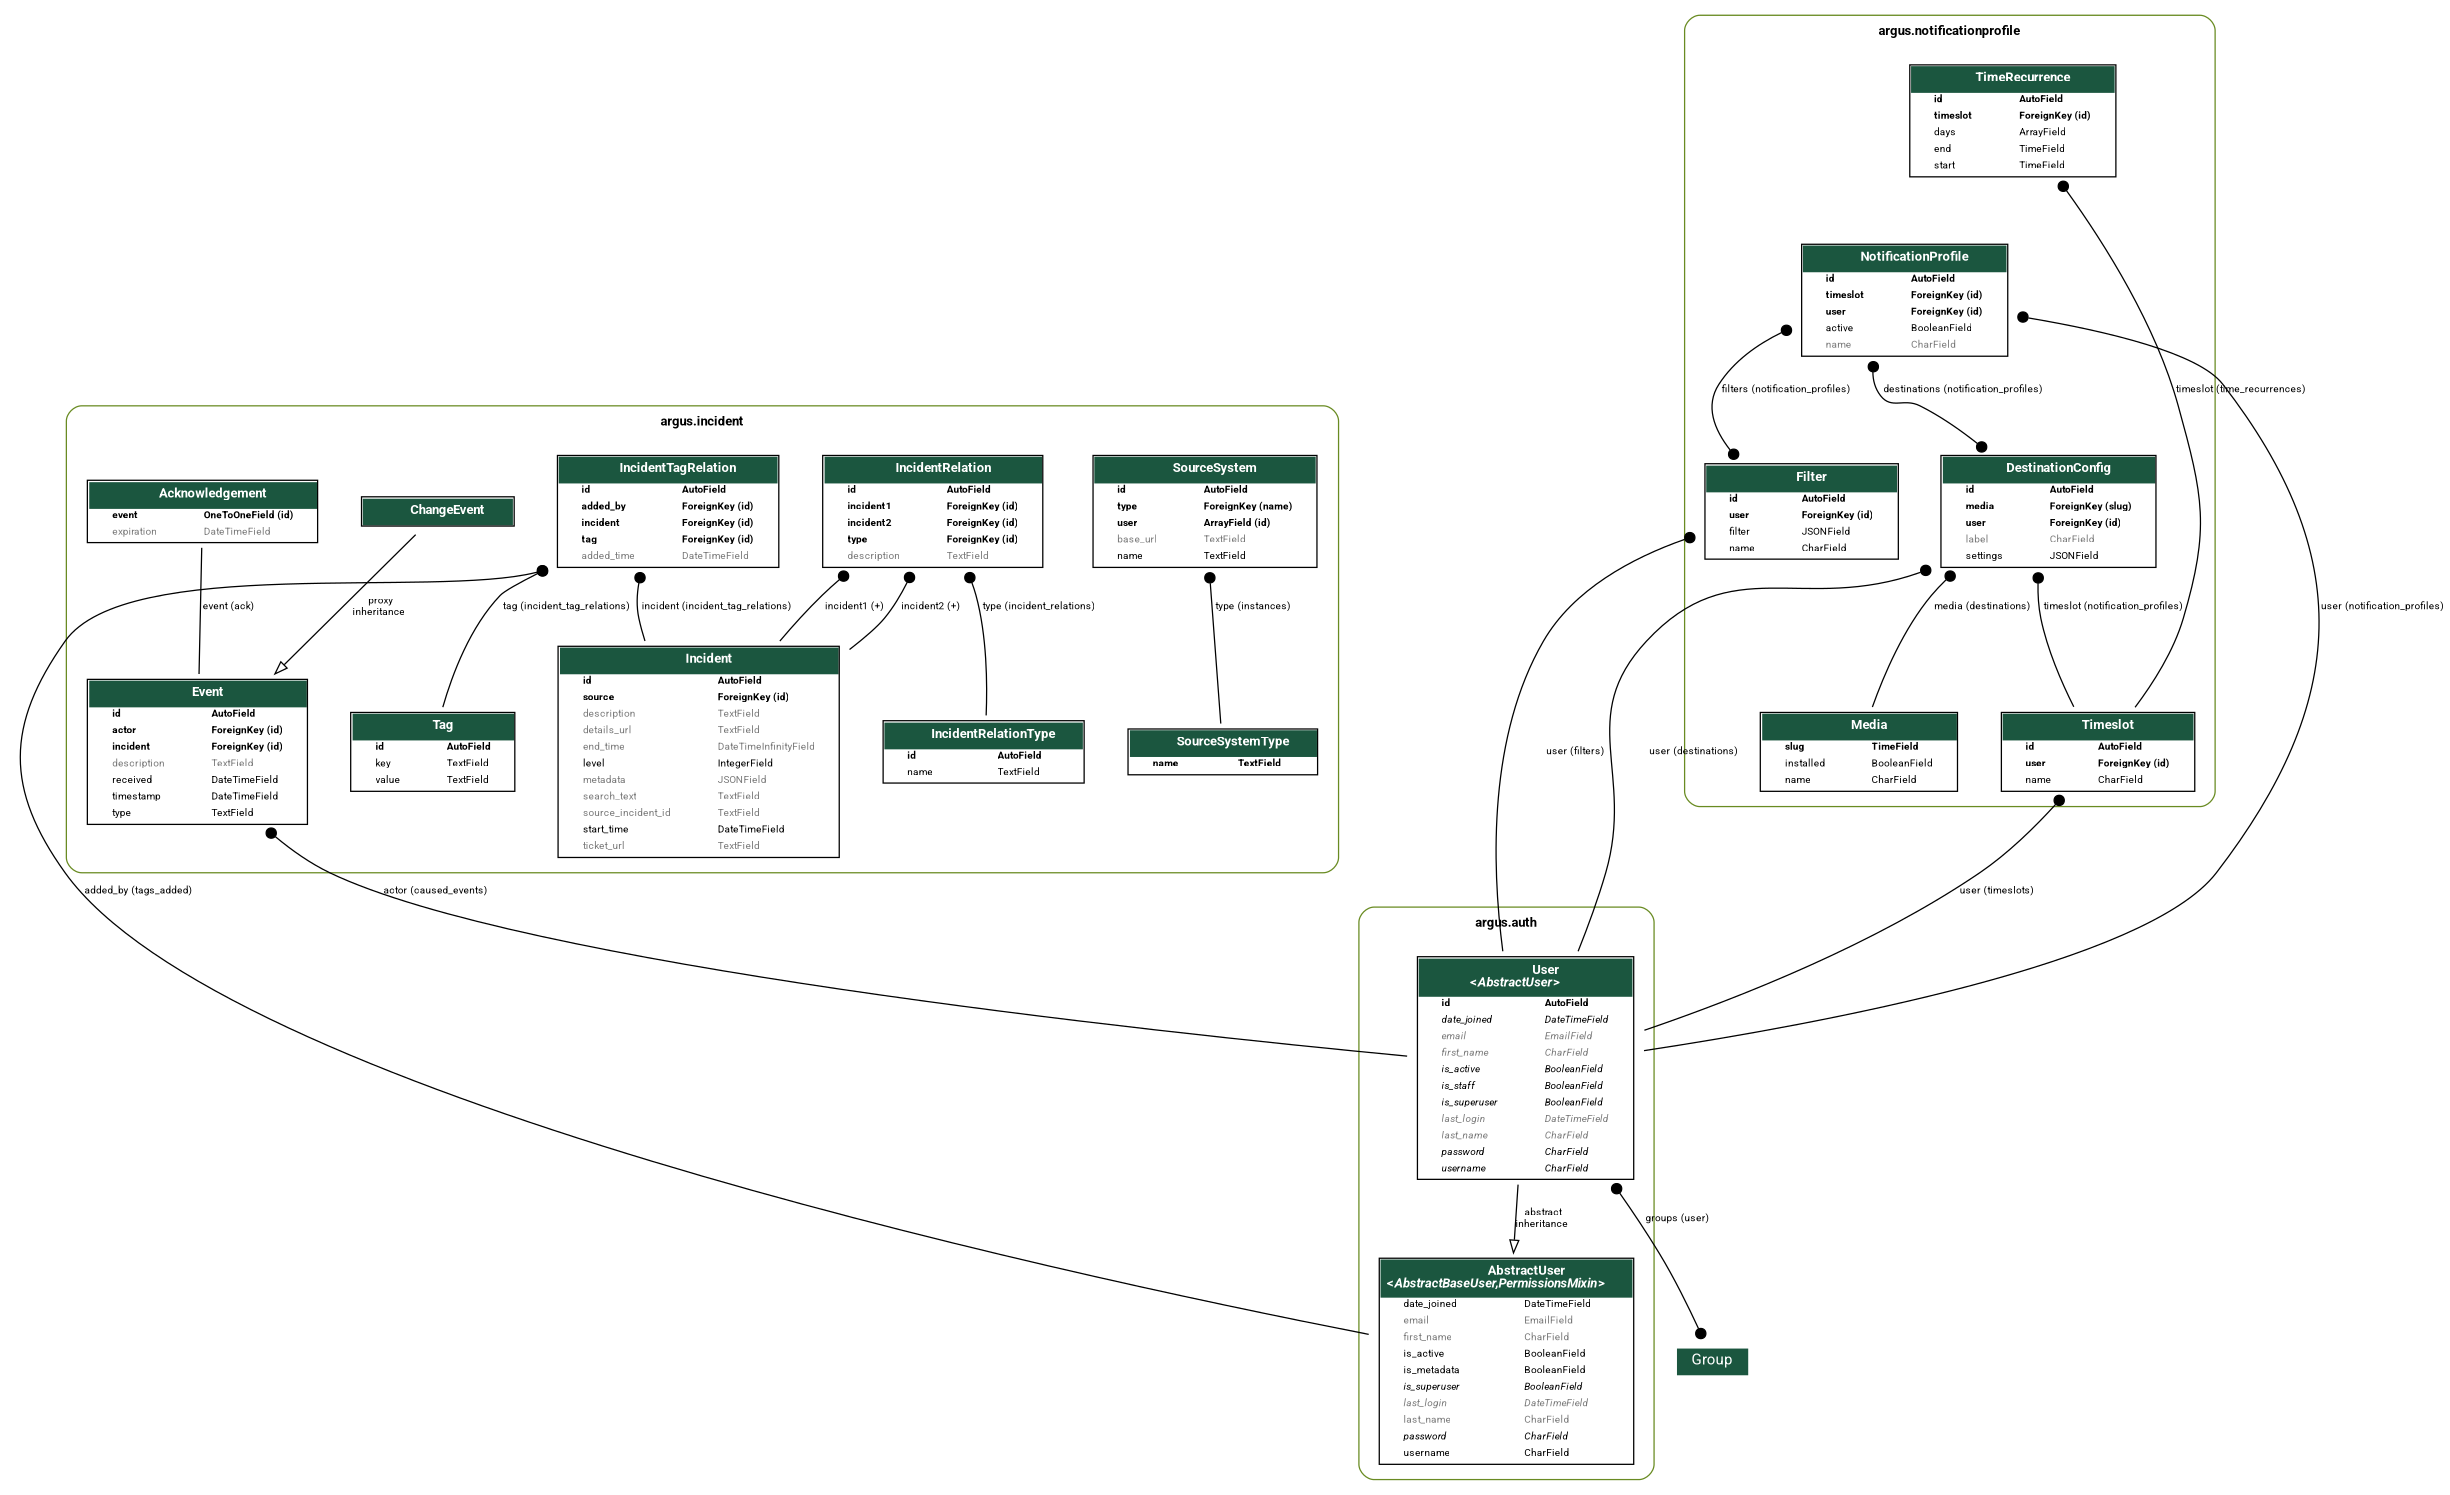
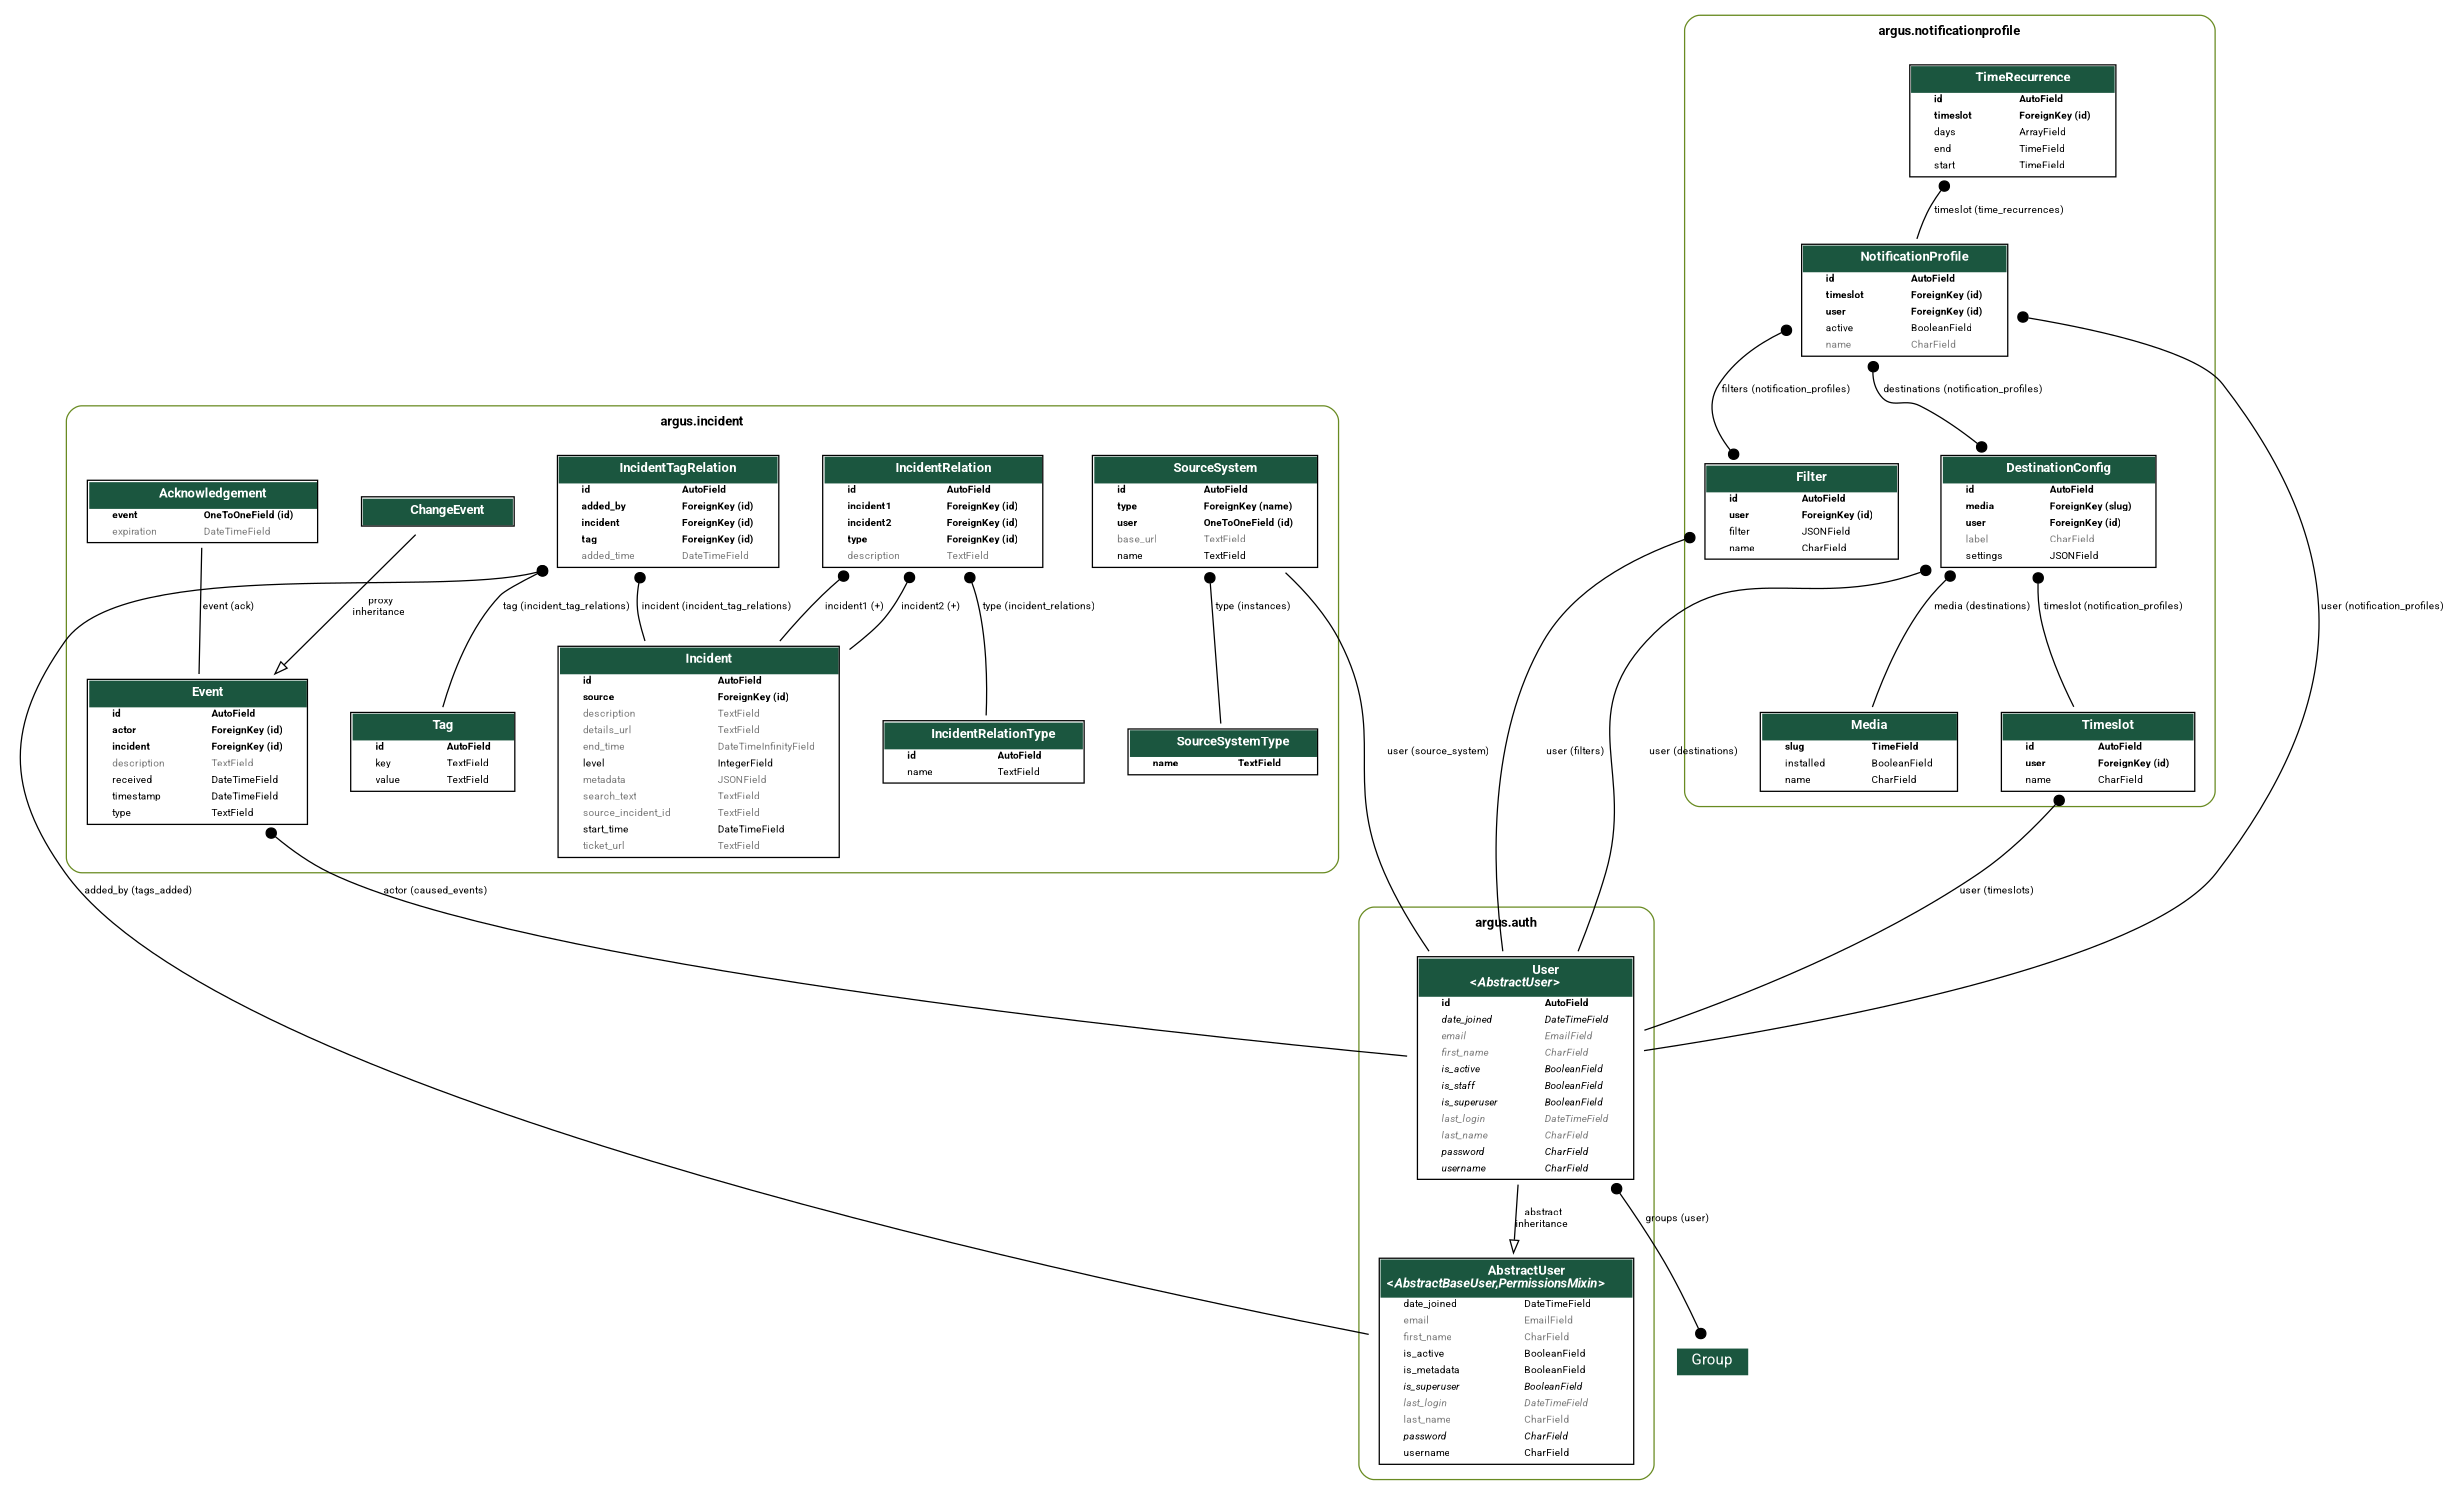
edge "TimeRecurrence" -- "Timeslot": now "TimeRecurrence" -- "NotificationProfile"
node "SourceSystem": text "ArrayField (id)" -> "OneToOneField (id)"
edge "SourceSystem" -- "User": added, label "user (source_system)"
